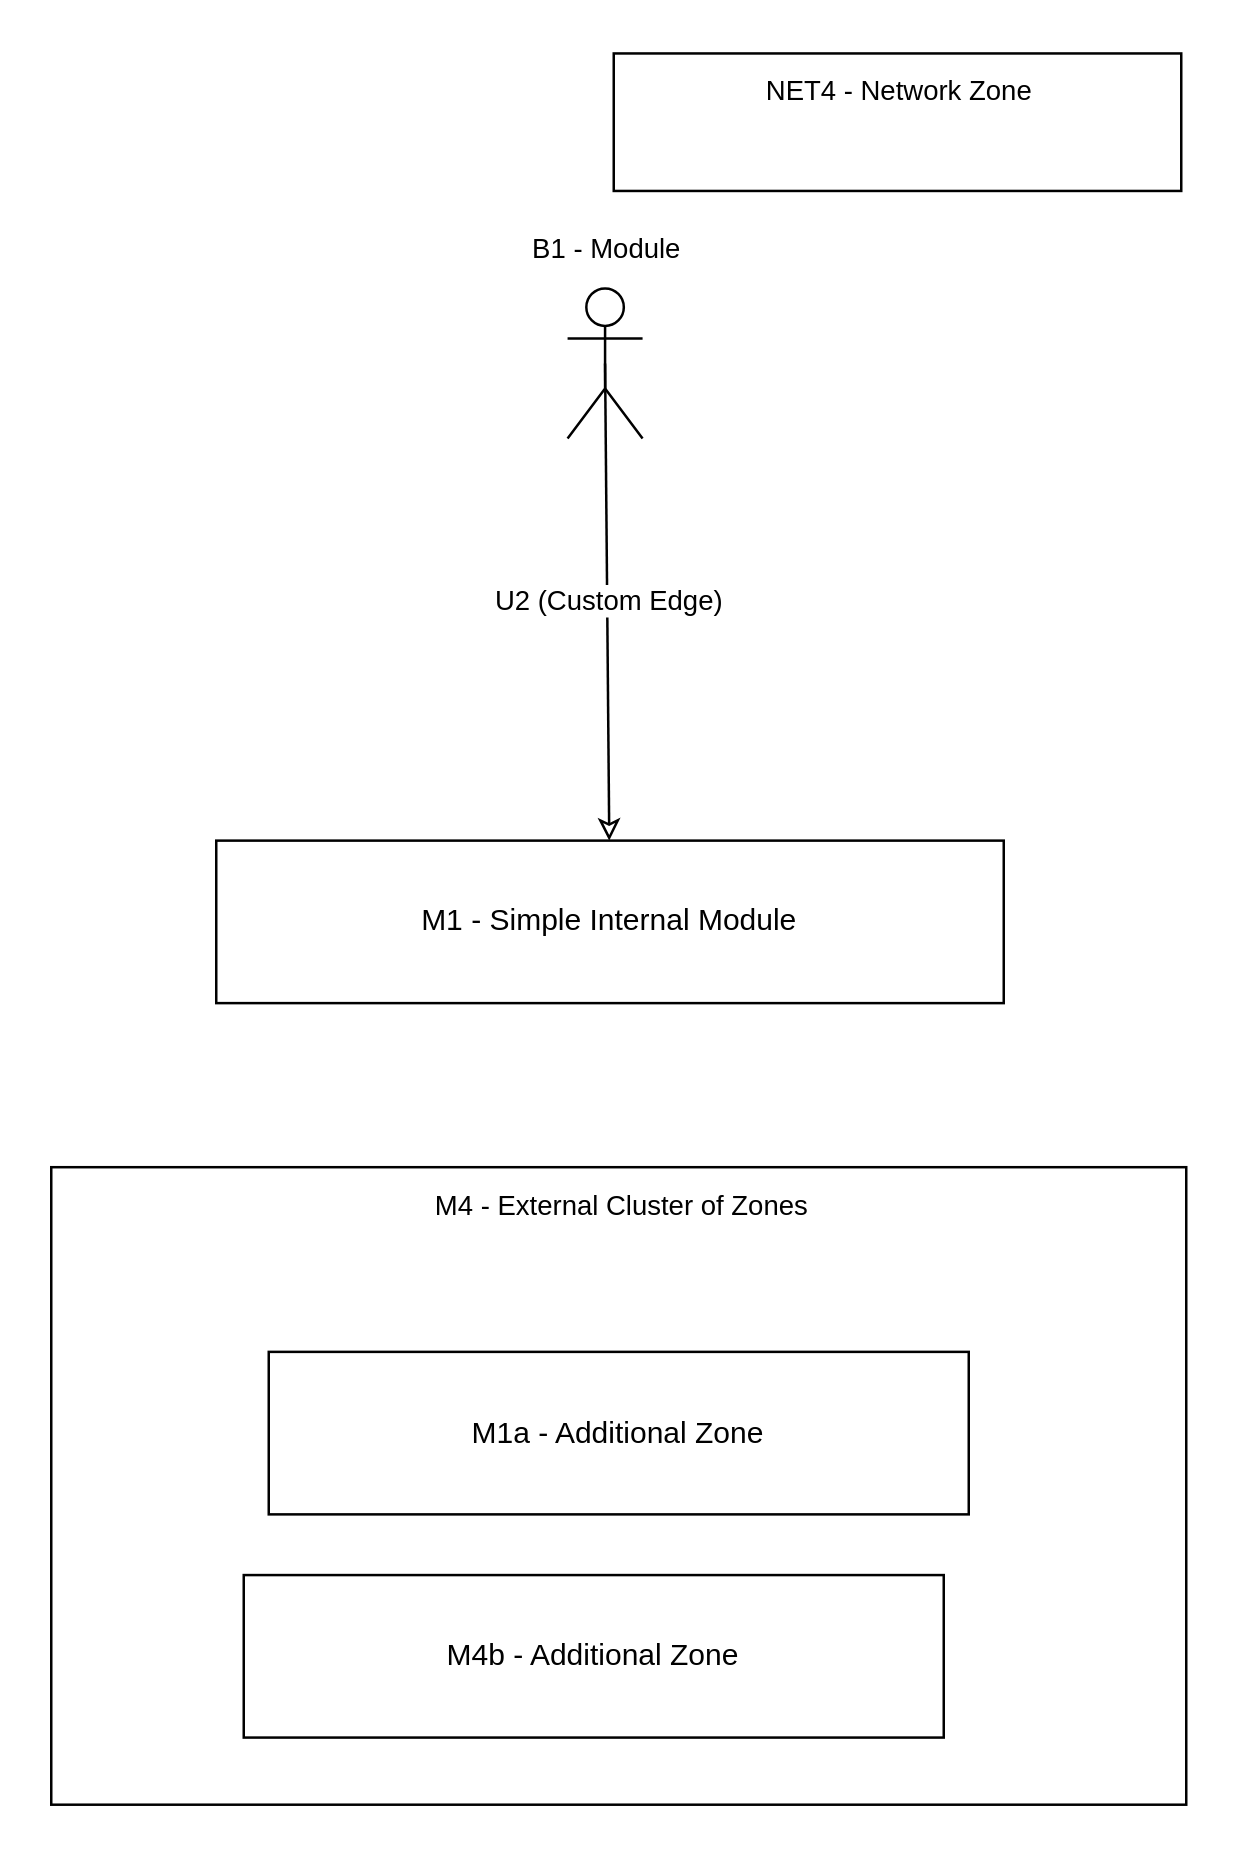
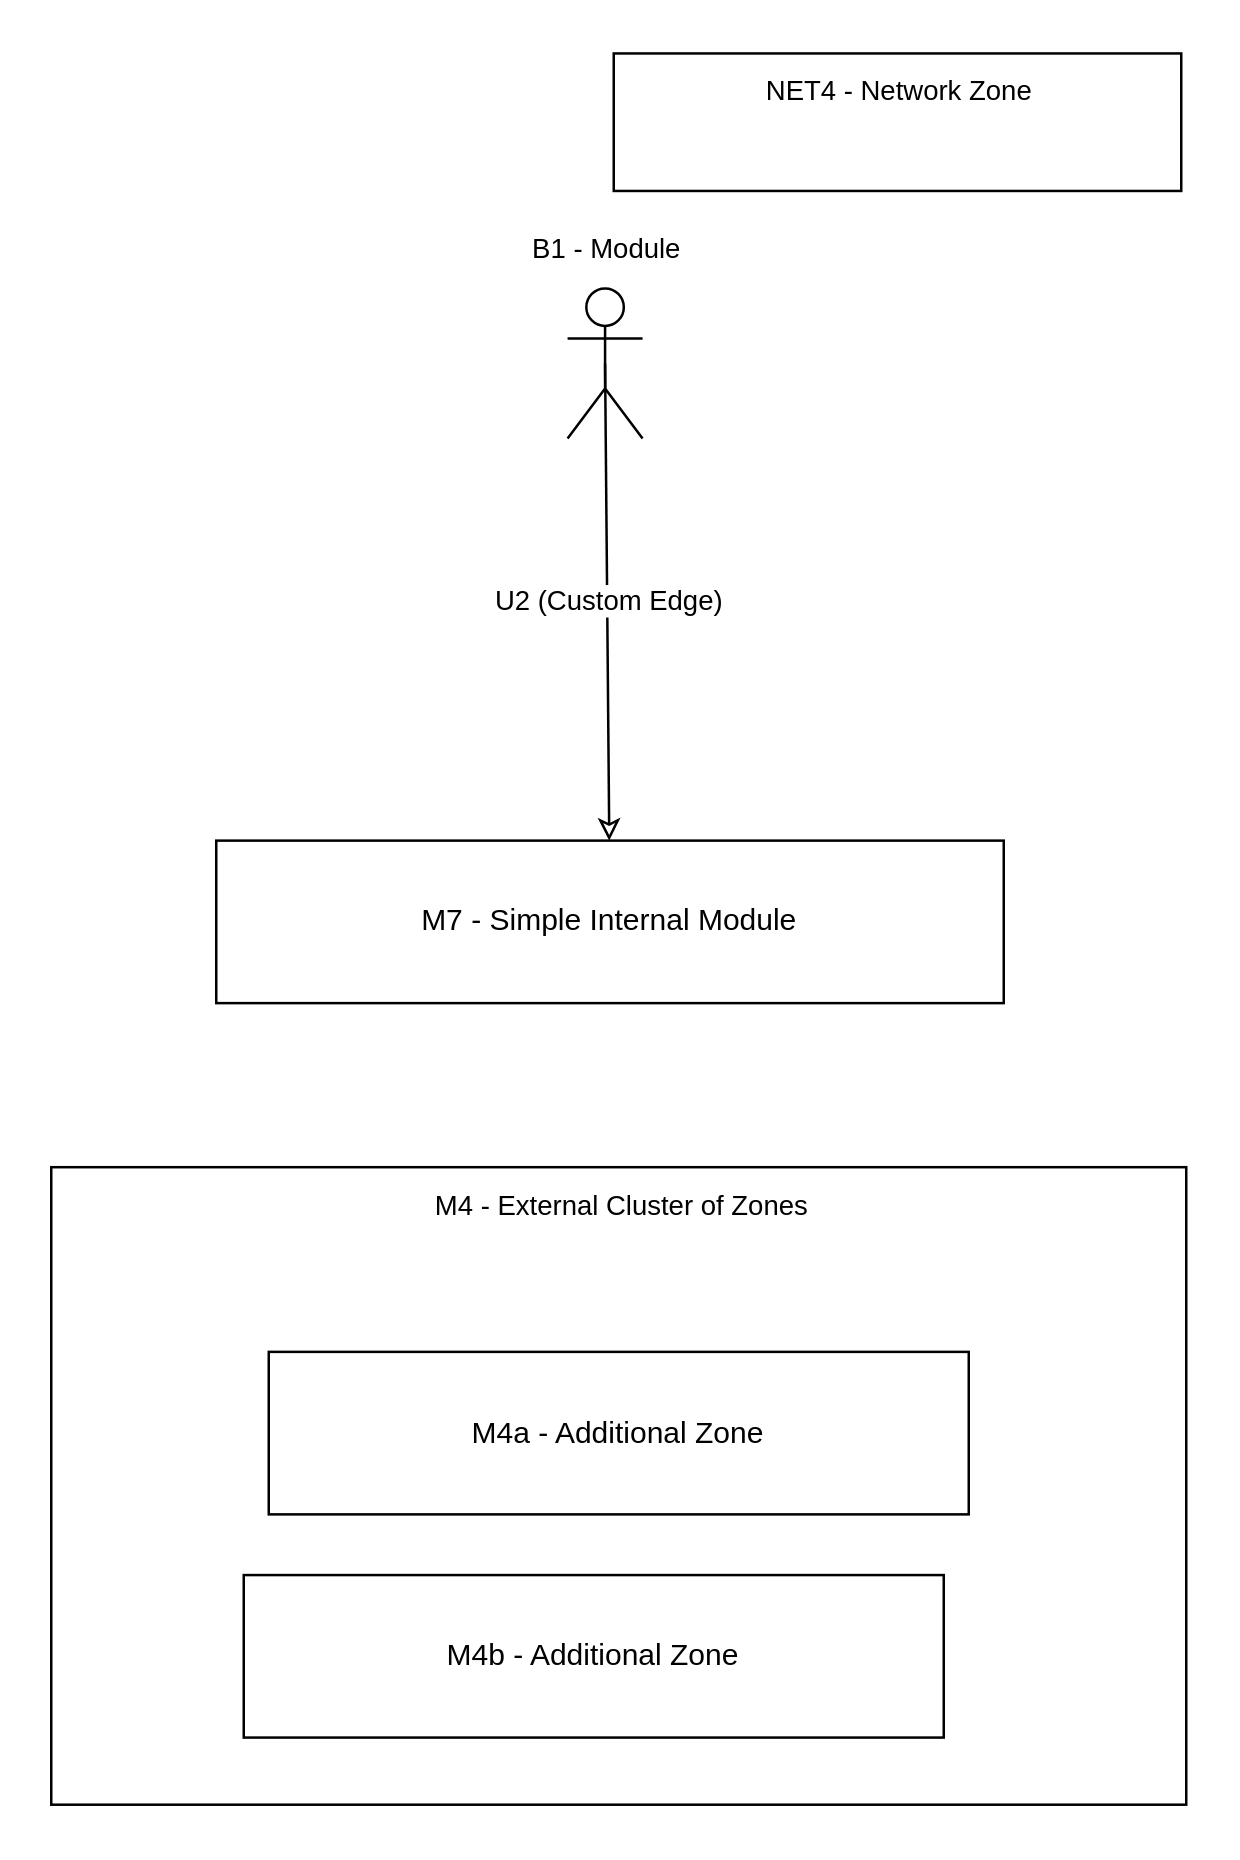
node "M1 - Simple Internal Module": label "M1 - Simple Internal Module" -> "M7 - Simple Internal Module"
node "M1a - Additional Zone": label "M1a - Additional Zone" -> "M4a - Additional Zone"
